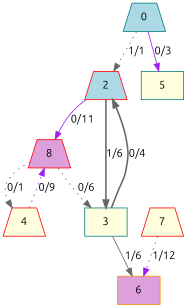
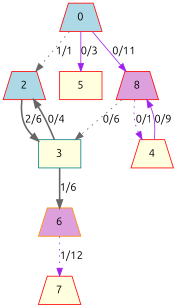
node "0": color teal -> red
node "5": color teal -> red
edge "2" -> "8": now "0" -> "8"
edge "2" -> "3": label "1/6" -> "2/6"
edge "8" -> "4": color gray40 -> purple
edge "4" -> "8": style dotted -> solid
edge "7" -> "6": reversed
edge "3" -> "6": style solid -> bold
node "6": shape box -> trapezium
